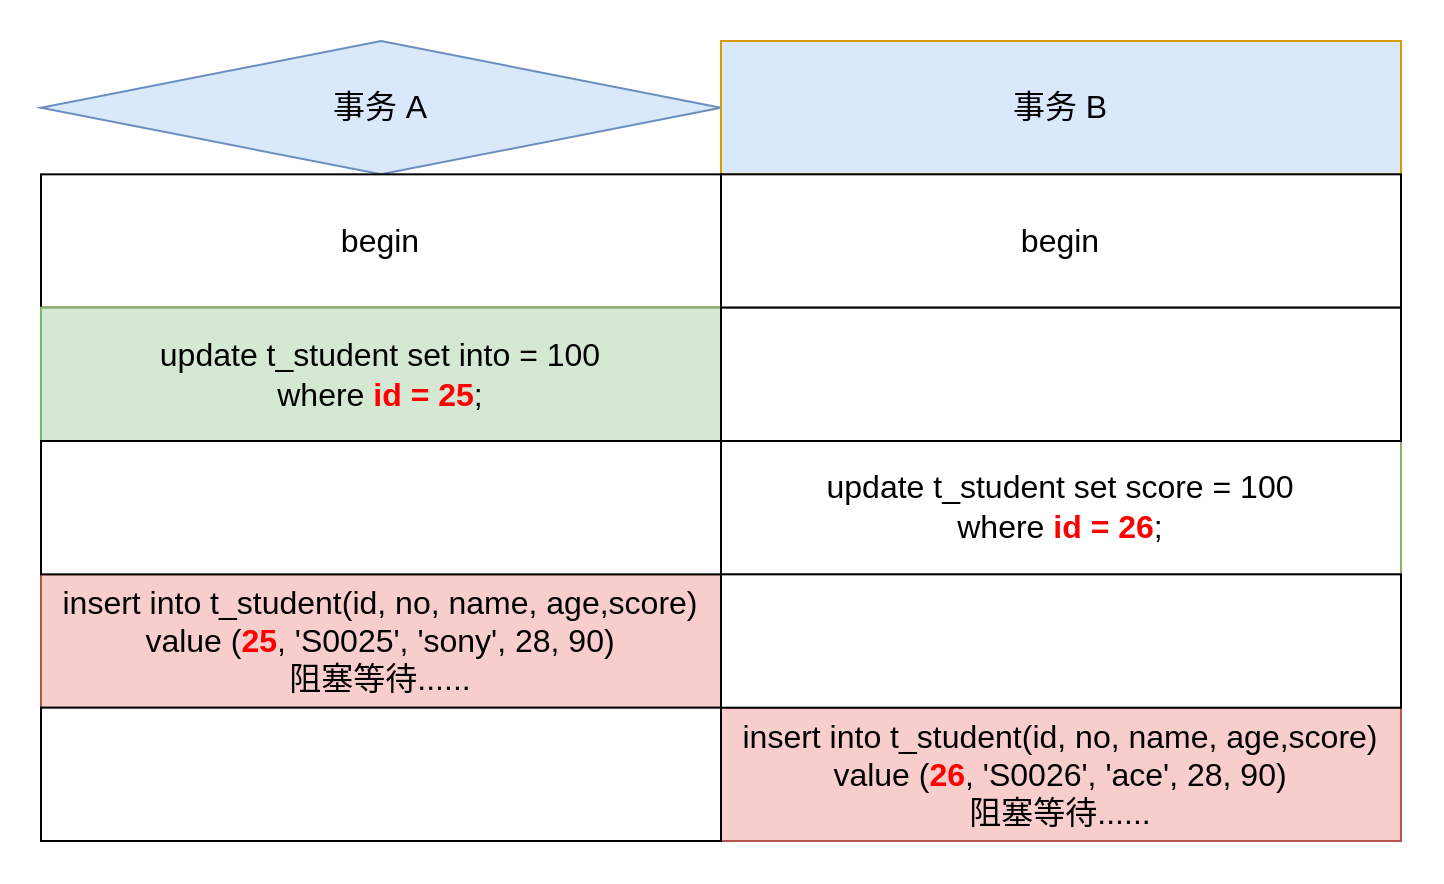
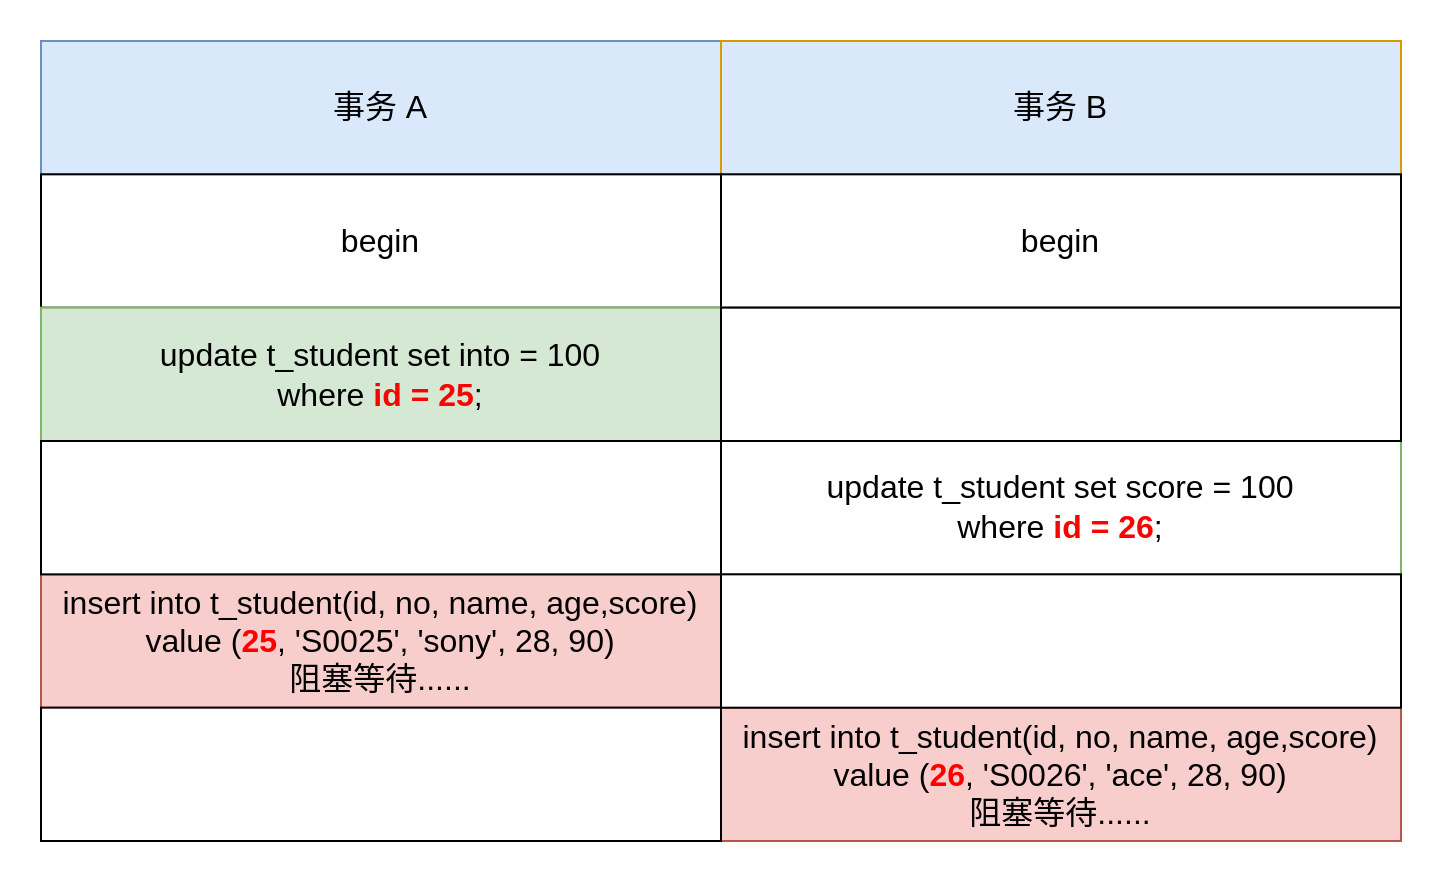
node "事务 A": shape diamond -> rectangle
